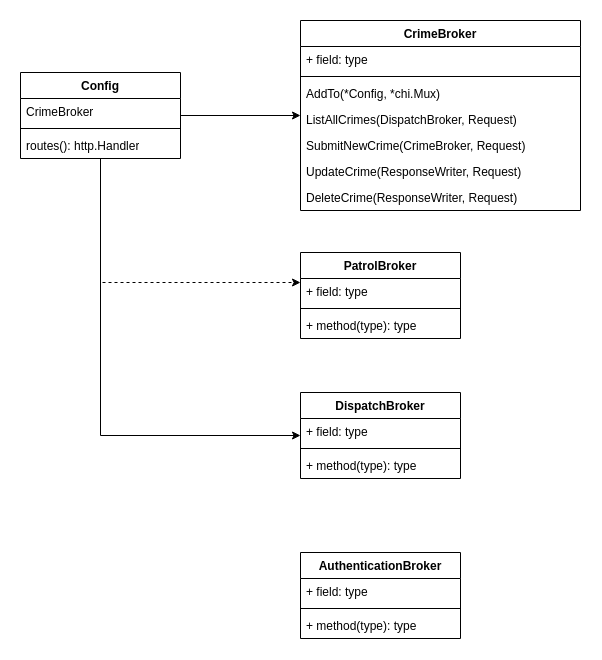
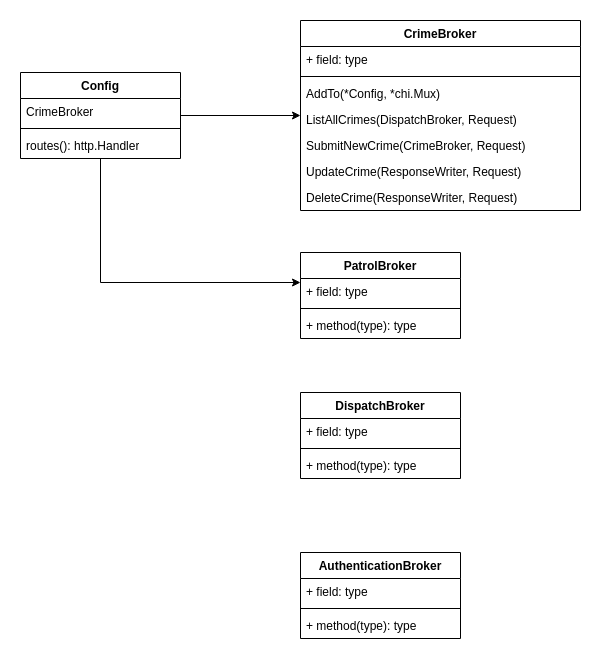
edge "Config" -> "PatrolBroker": style dashed -> solid
edge "Config" -> "DispatchBroker": removed
